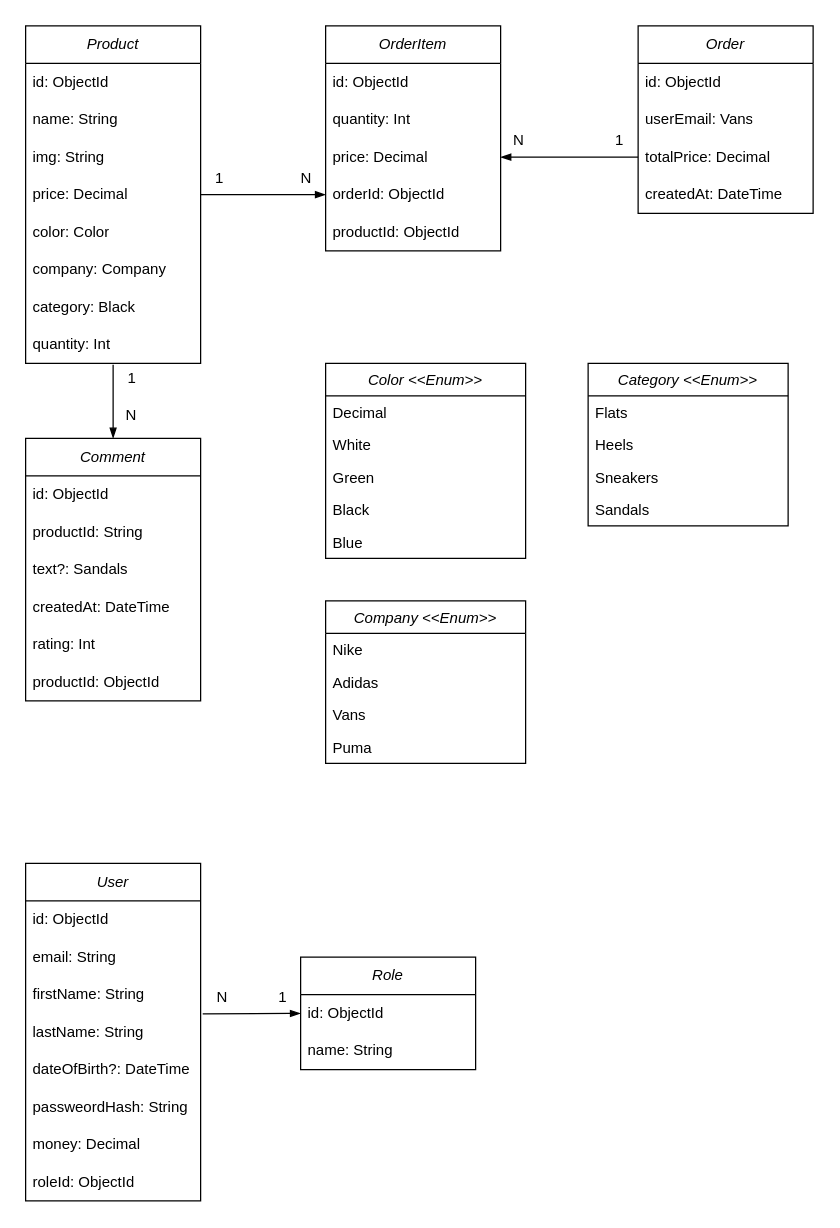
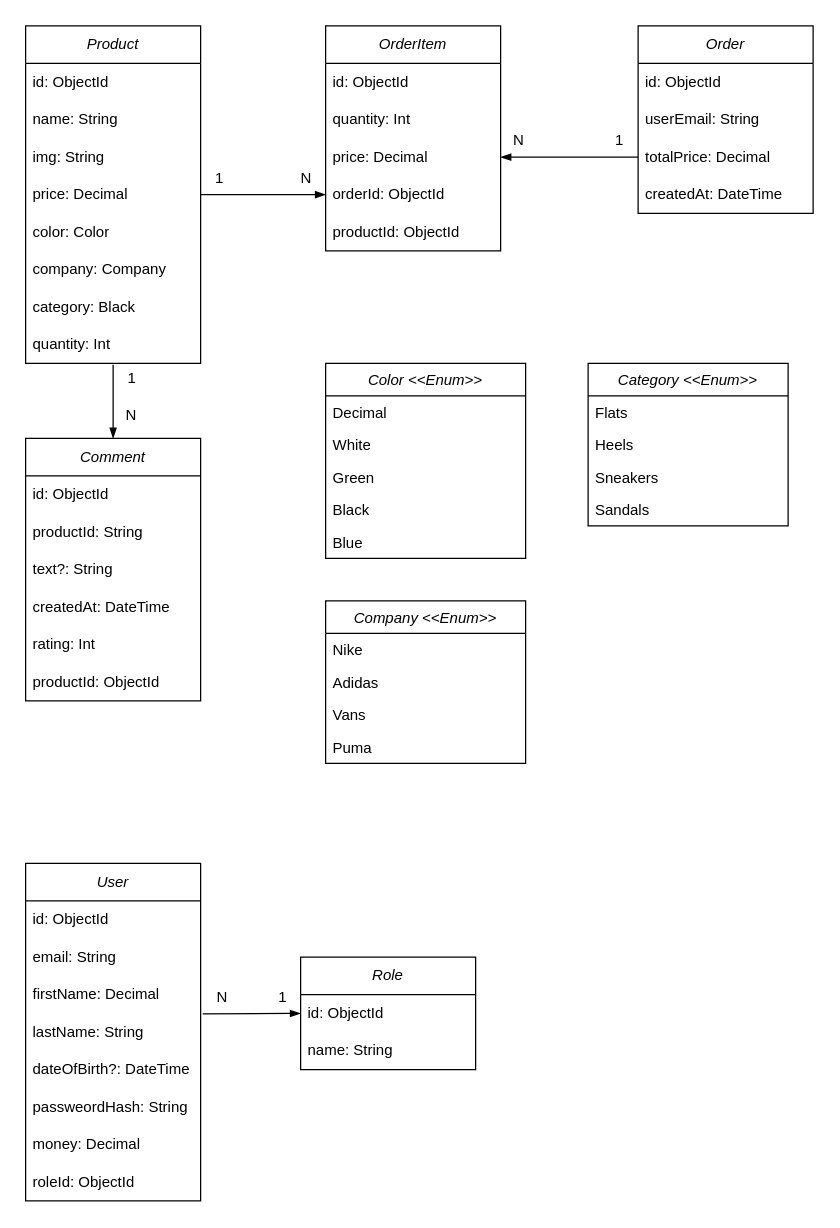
node "userEmail: Vans": label "userEmail: Vans" -> "userEmail: String"
node "text?: Sandals": label "text?: Sandals" -> "text?: String"
node "firstName: String": label "firstName: String" -> "firstName: Decimal"
